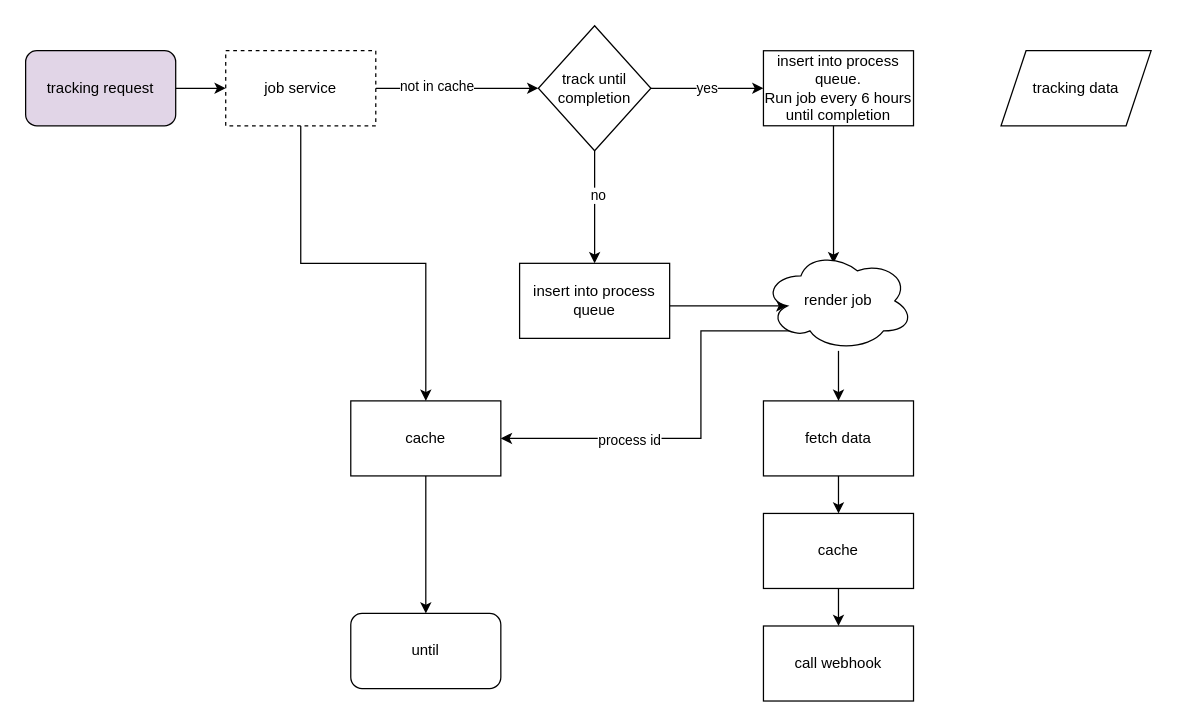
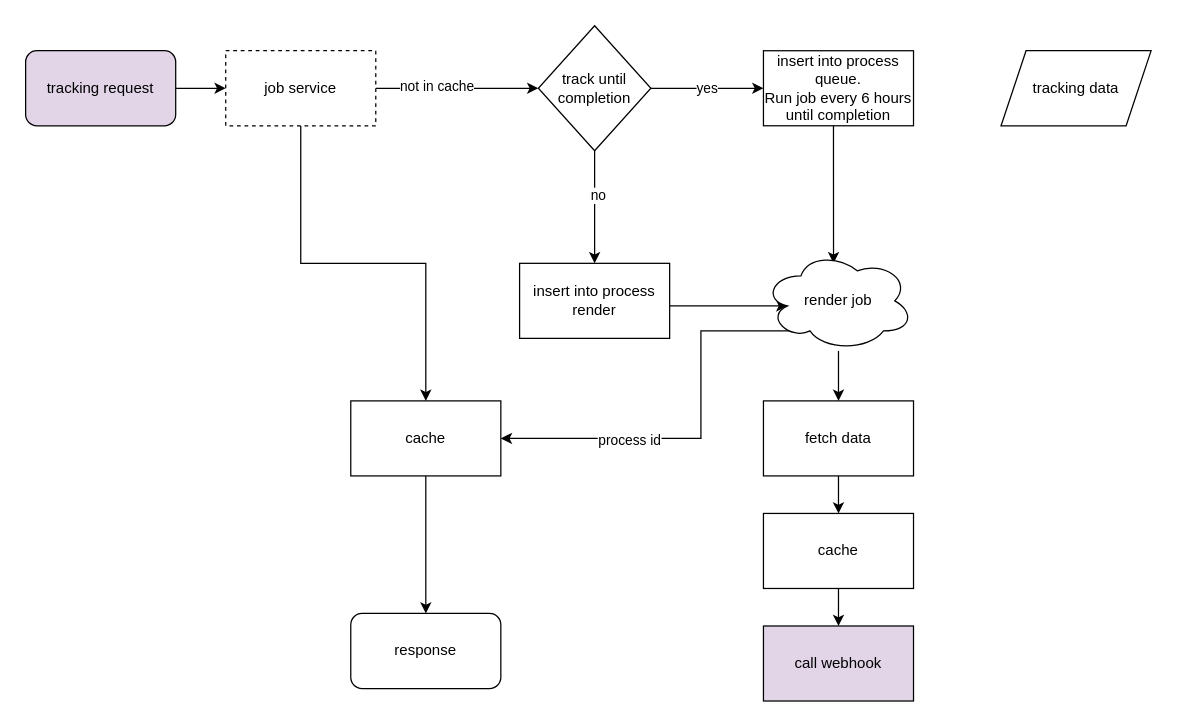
node "insert into process queue": label "insert into process queue" -> "insert into process render"
node "until": label "until" -> "response"
node "call webhook": fillcolor #ffffff -> #e1d5e7
